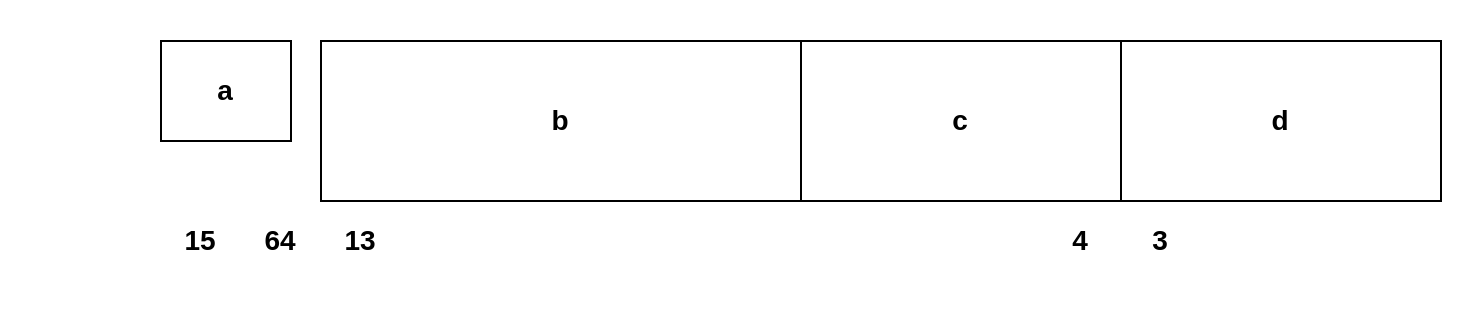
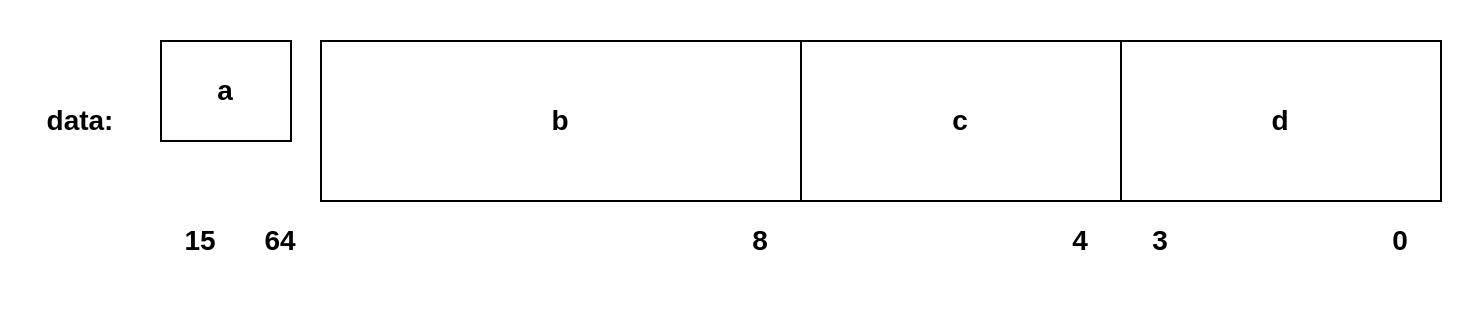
node "data:": added
node "13": removed
node "8": added
node "0": added
